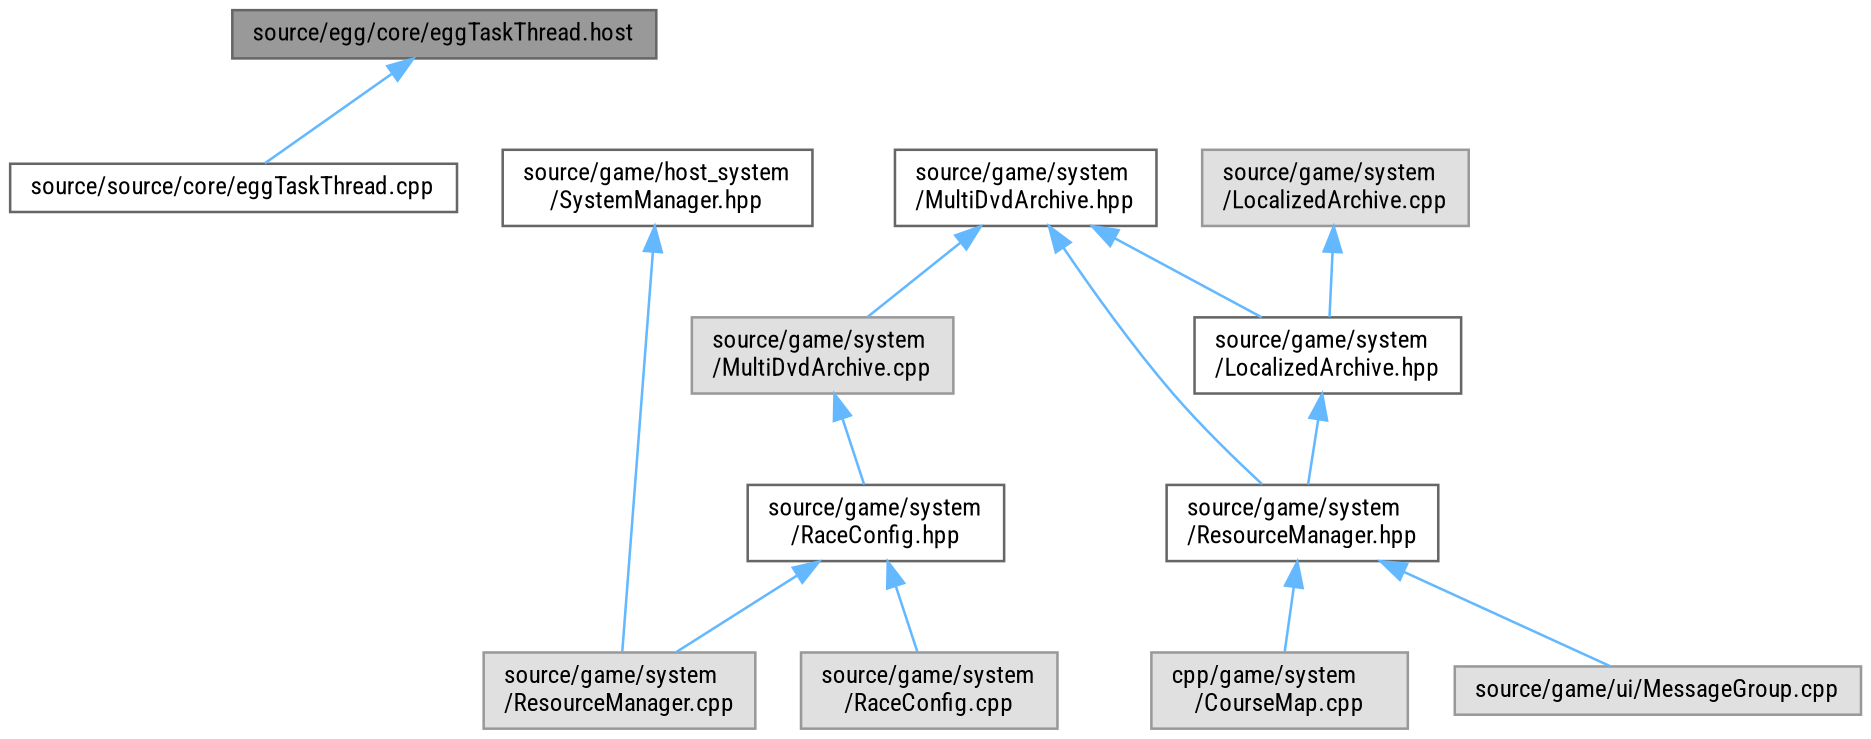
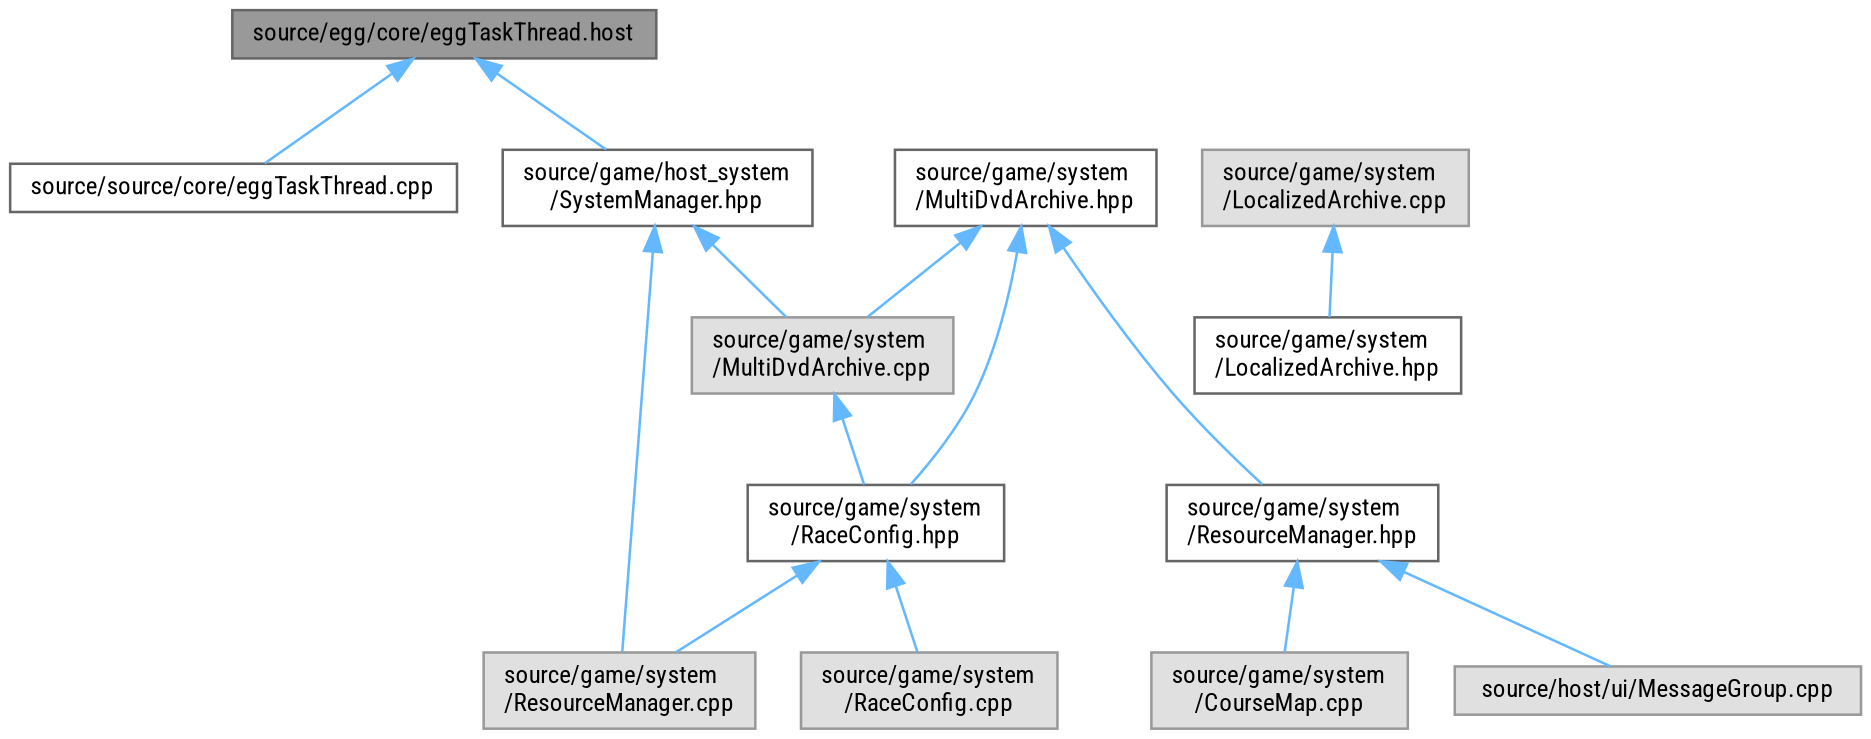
edge "source/game/host_system /SystemManager.hpp" -> "source/egg/core/eggTaskThread.host": added
edge "source/game/system /LocalizedArchive.hpp" -> "source/game/system /MultiDvdArchive.hpp": now "source/game/system /RaceConfig.hpp" -> "source/game/system /MultiDvdArchive.hpp"
edge "source/game/system /MultiDvdArchive.cpp" -> "source/game/host_system /SystemManager.hpp": added
edge "source/game/system /ResourceManager.hpp" -> "source/game/system /LocalizedArchive.hpp": removed
node "cpp/game/system /CourseMap.cpp": label "cpp/game/system /CourseMap.cpp" -> "source/game/system /CourseMap.cpp"
node "source/game/ui/MessageGroup.cpp": label "source/game/ui/MessageGroup.cpp" -> "source/host/ui/MessageGroup.cpp"
